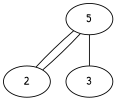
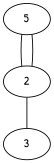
edge "5" -- "3": now "2" -- "3"
